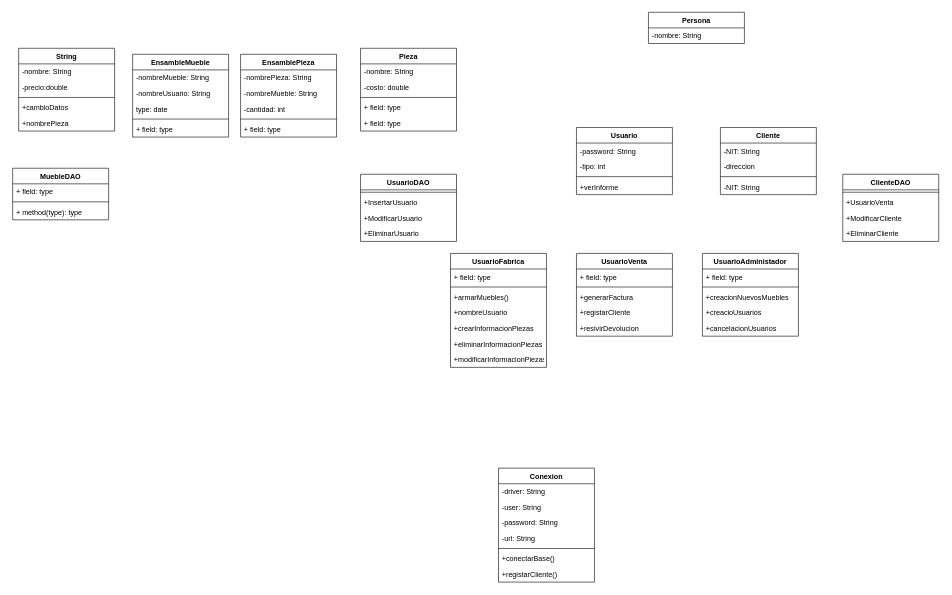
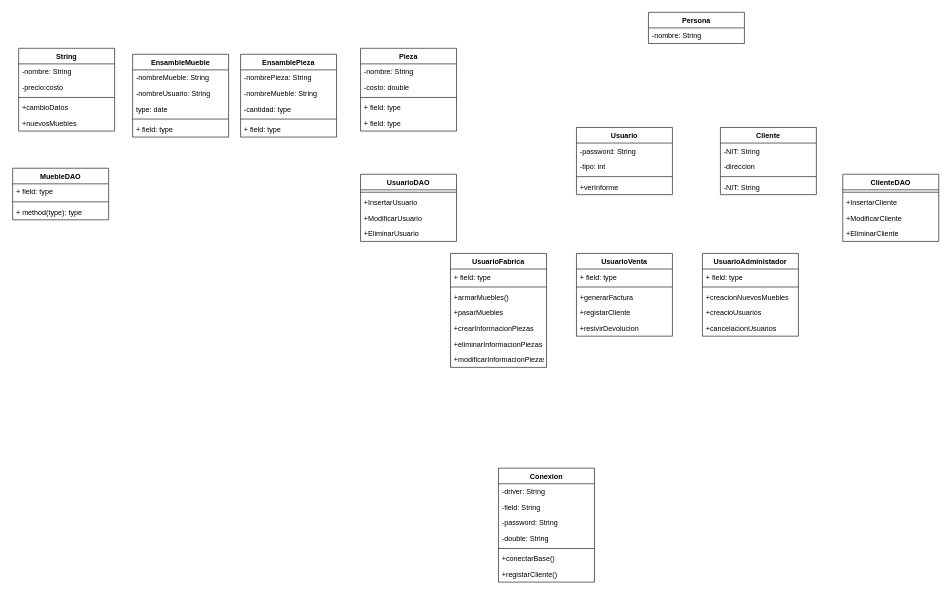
node "-precio:double": label "-precio:double" -> "-precio:costo"
node "-cantidad: int": label "-cantidad: int" -> "-cantidad: type"
node "+nombrePieza": label "+nombrePieza" -> "+nuevosMuebles"
node "+UsuarioVenta": label "+UsuarioVenta" -> "+InsertarCliente"
node "+nombreUsuario": label "+nombreUsuario" -> "+pasarMuebles"
node "-user: String": label "-user: String" -> "-field: String"
node "-url: String": label "-url: String" -> "-double: String"
